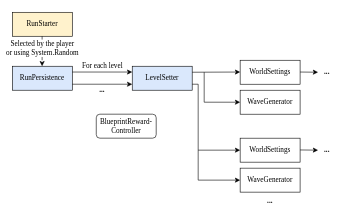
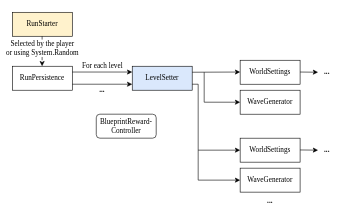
node "RunPersistence": fillcolor #dae8fc -> #ffffff
